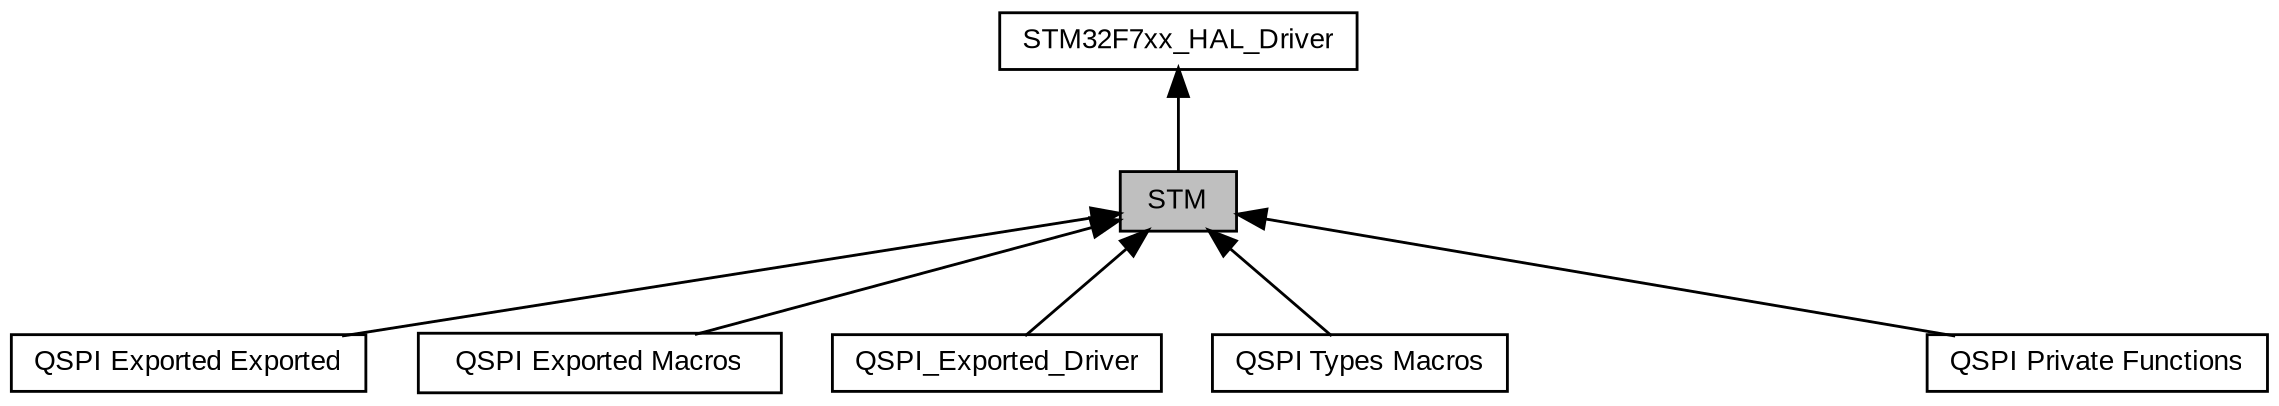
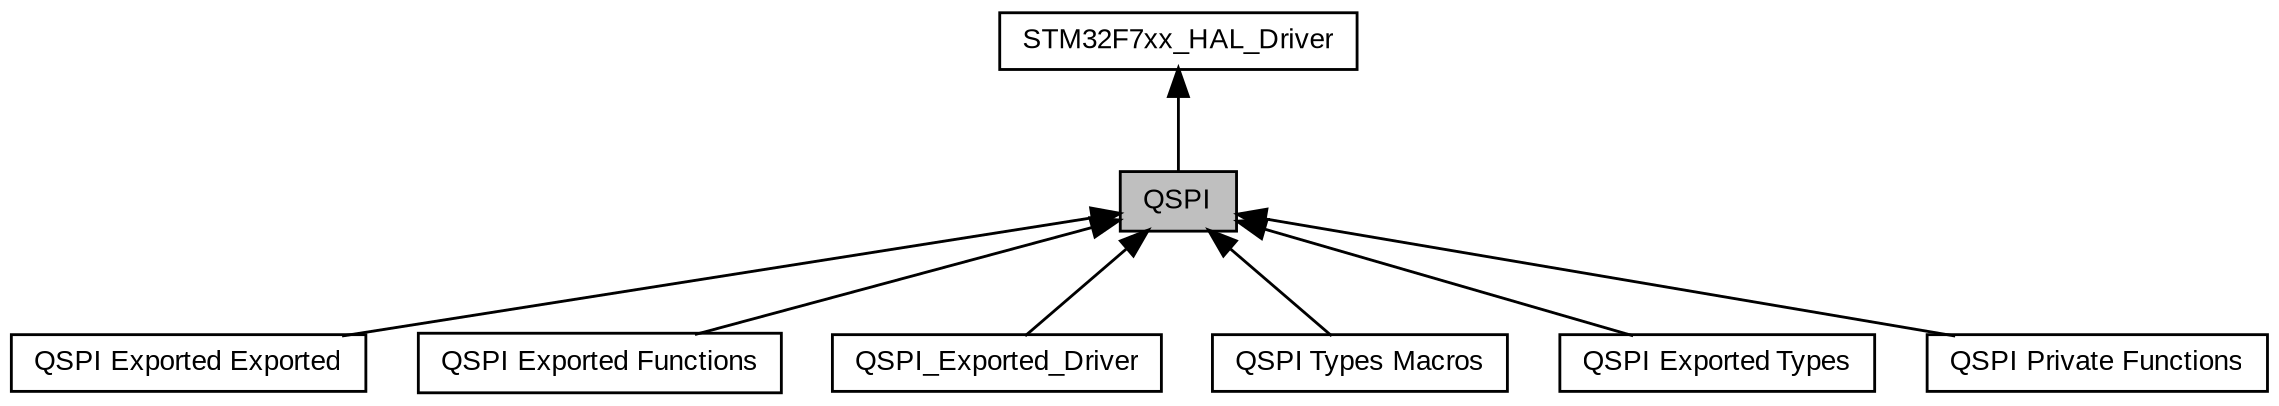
node "STM": label "STM" -> "QSPI"
node "QSPI Exported Macros": label "QSPI Exported Macros" -> "QSPI Exported Functions"
node "QSPI Exported Types": added
